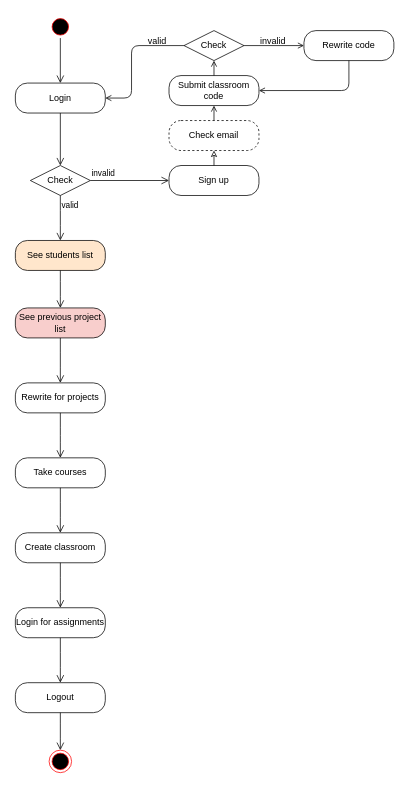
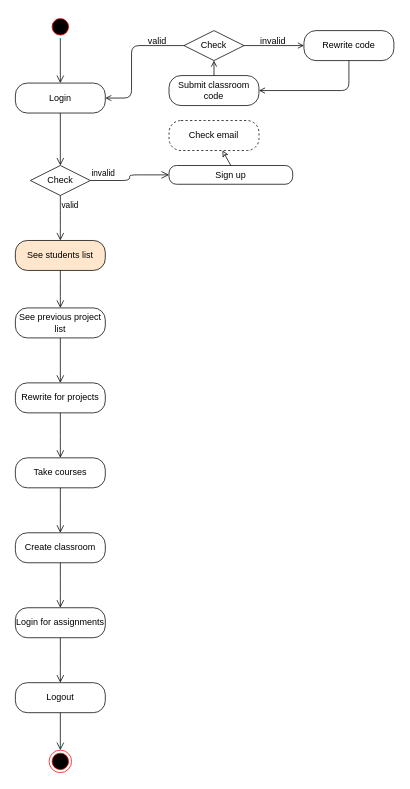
edge "Check email" -> "Submit classroom code": removed
node "Sign up": size 90x30 -> 124x19
node "See previous project list": fillcolor #f8cecc -> #ffffff
